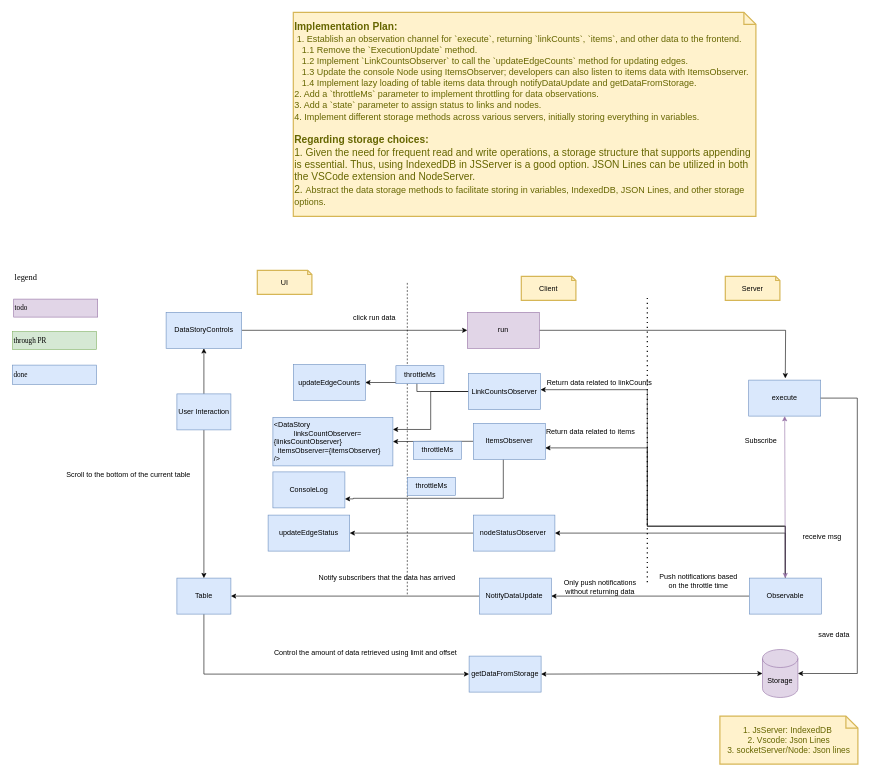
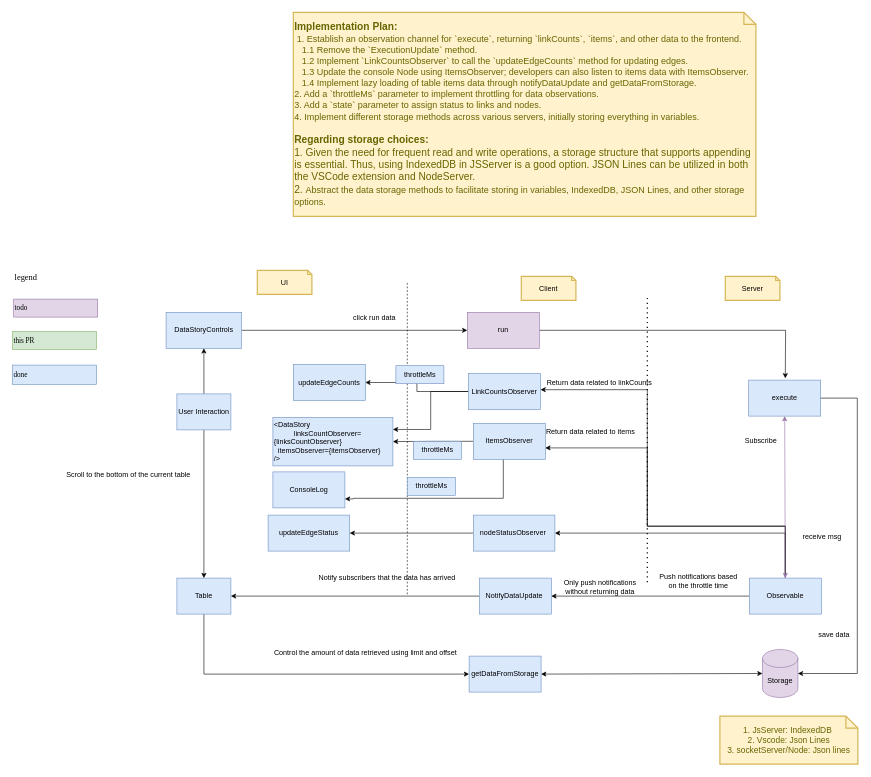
node "through PR": label "through PR" -> "this PR"
